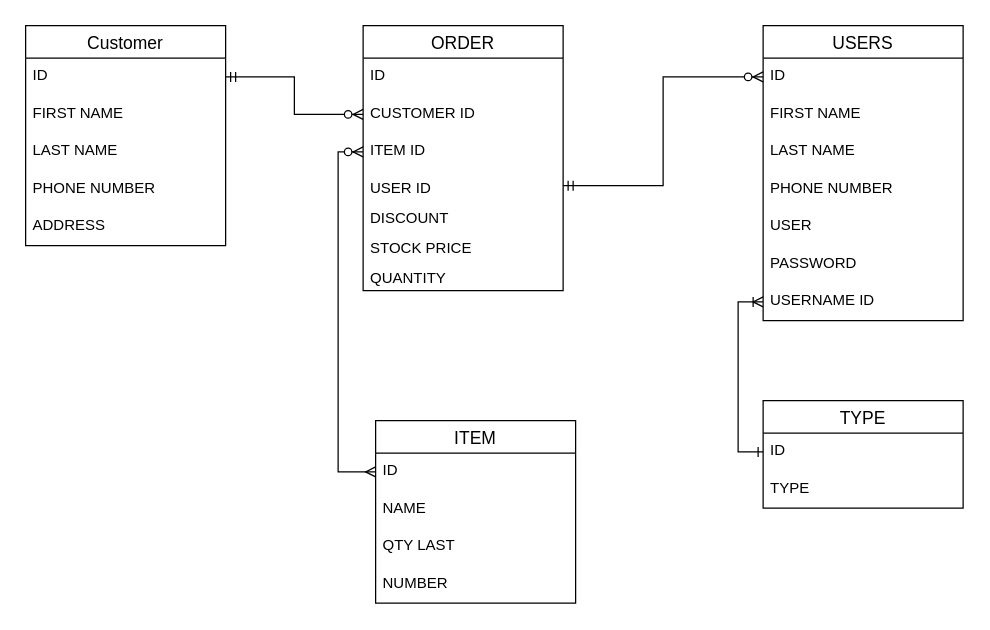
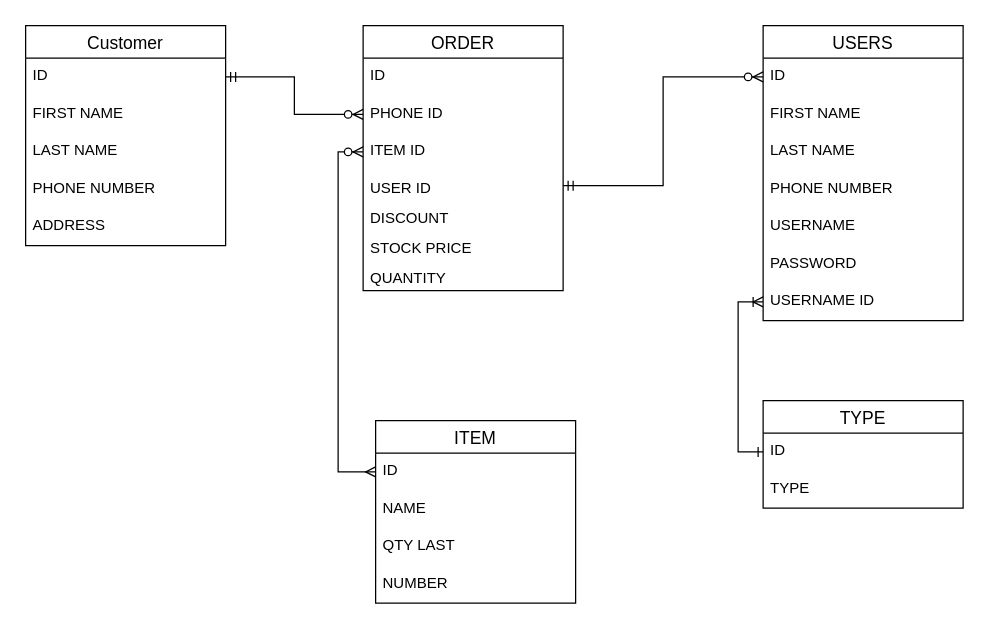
node "CUSTOMER ID": label "CUSTOMER ID" -> "PHONE ID"
node "USER": label "USER" -> "USERNAME"
